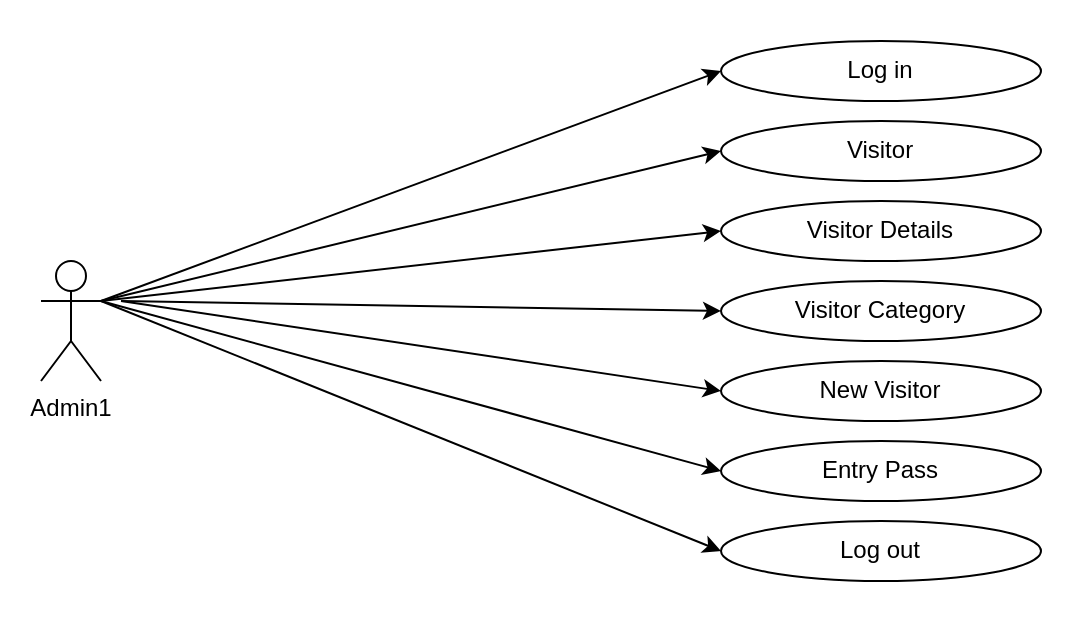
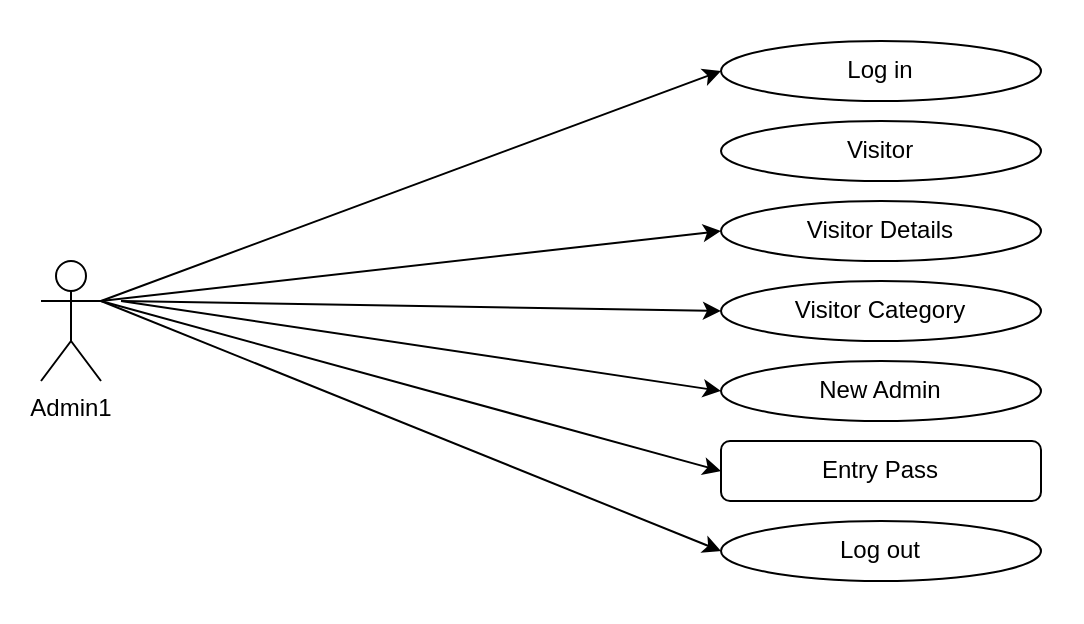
edge "Admin1" -> "Visitor": removed
node "New Visitor": label "New Visitor" -> "New Admin"
node "Entry Pass": shape ellipse -> rounded rectangle
